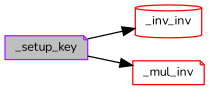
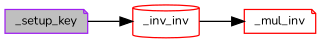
edge "_setup_key" -> "_mul_inv": now "_inv_inv" -> "_mul_inv"
